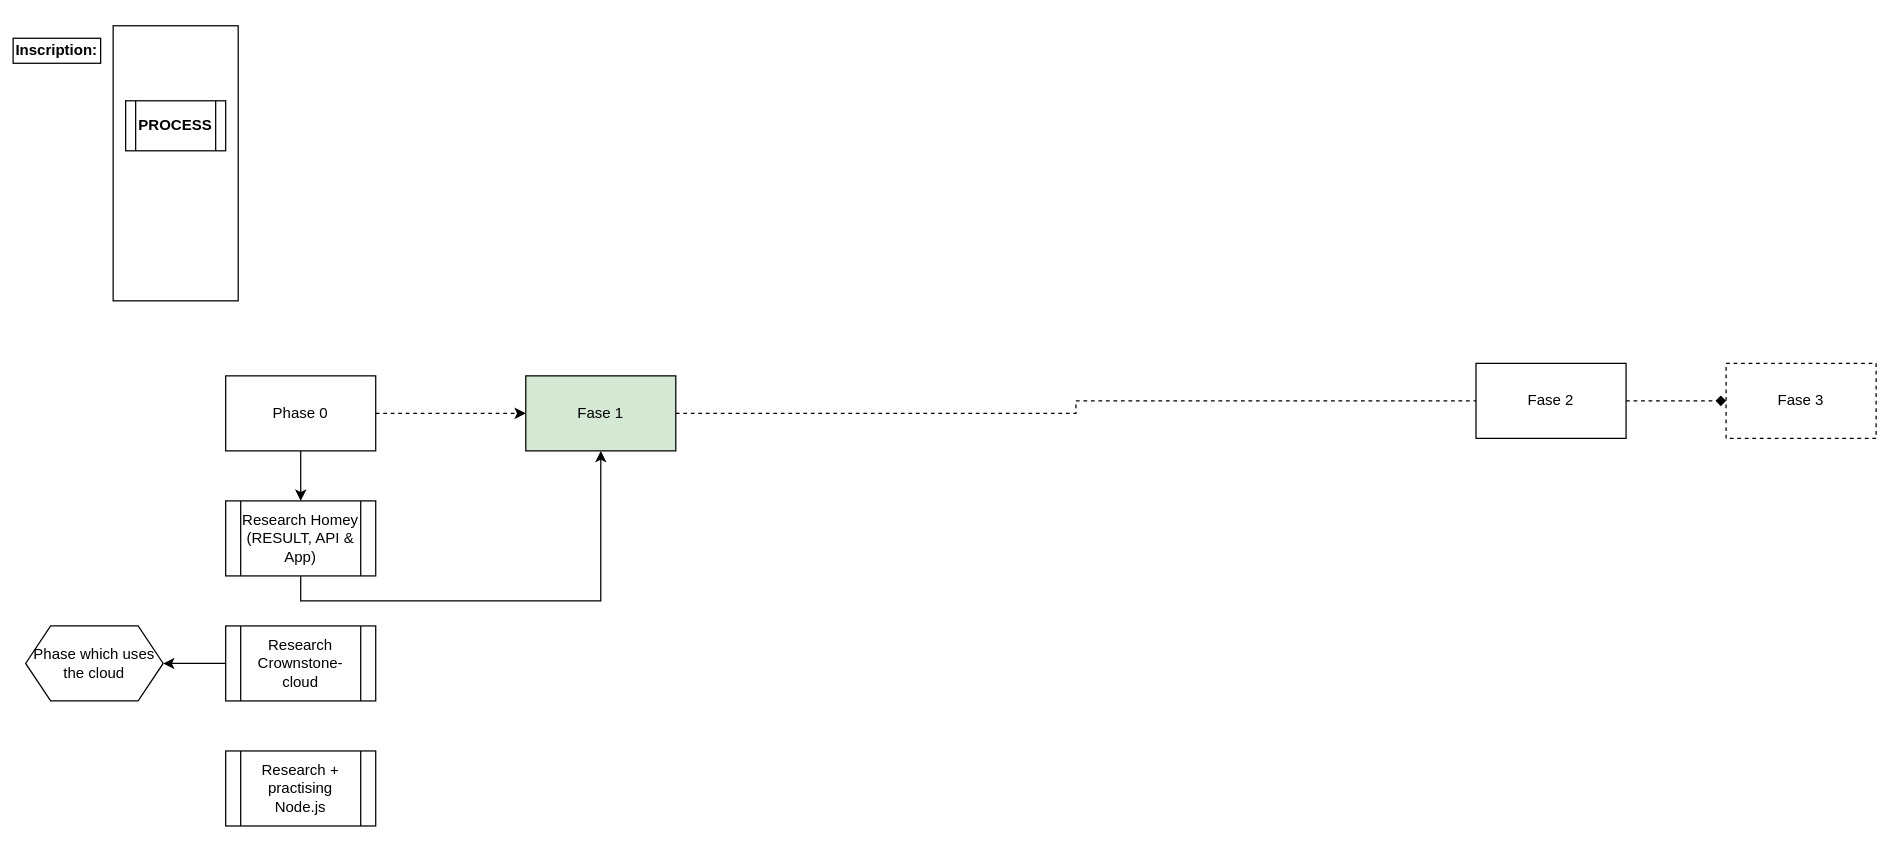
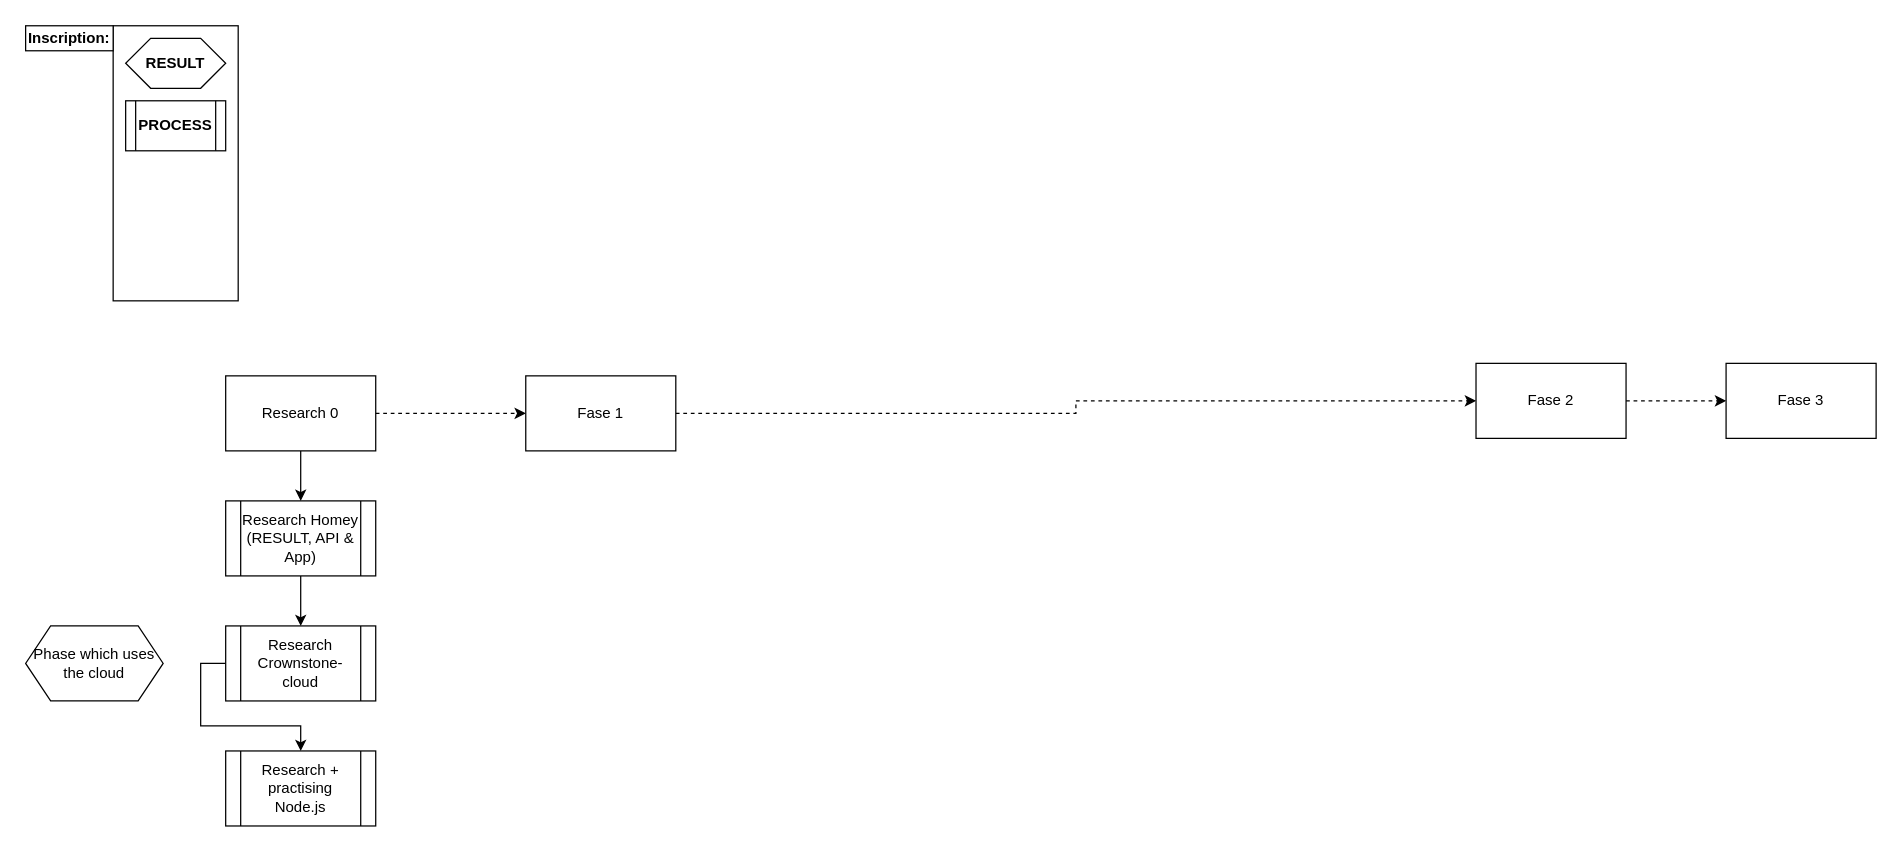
node "Inscription:": moved (57, 51) -> (69, 38)
node "RESULT": added
edge "Fase 2" -- "Fase 1": arrowhead none -> classic
edge "Fase 2" -> "Fase 3": arrowhead diamond -> classic
node "Fase 3": style dashed -> solid
node "Phase 0": label "Phase 0" -> "Research 0"
node "Fase 1": fillcolor #d5e8d4 -> #ffffff
edge "Research Homey (RESULT, API & App)" -> "Fase 1": now "Research Homey (RESULT, API & App)" -> "Research Crownstone-cloud"
edge "Research Crownstone-cloud" -> "Phase which uses the cloud": now "Research Crownstone-cloud" -> "Research + practising Node.js"
